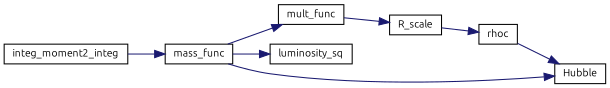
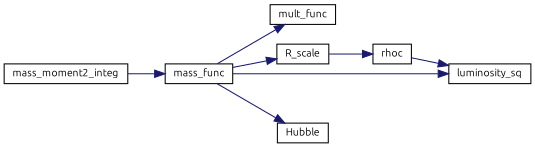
edge "mult_func" -> "R_scale": now "mass_func" -> "R_scale"
edge "rhoc" -> "Hubble": now "rhoc" -> "luminosity_sq"
node "integ_moment2_integ": label "integ_moment2_integ" -> "mass_moment2_integ"
